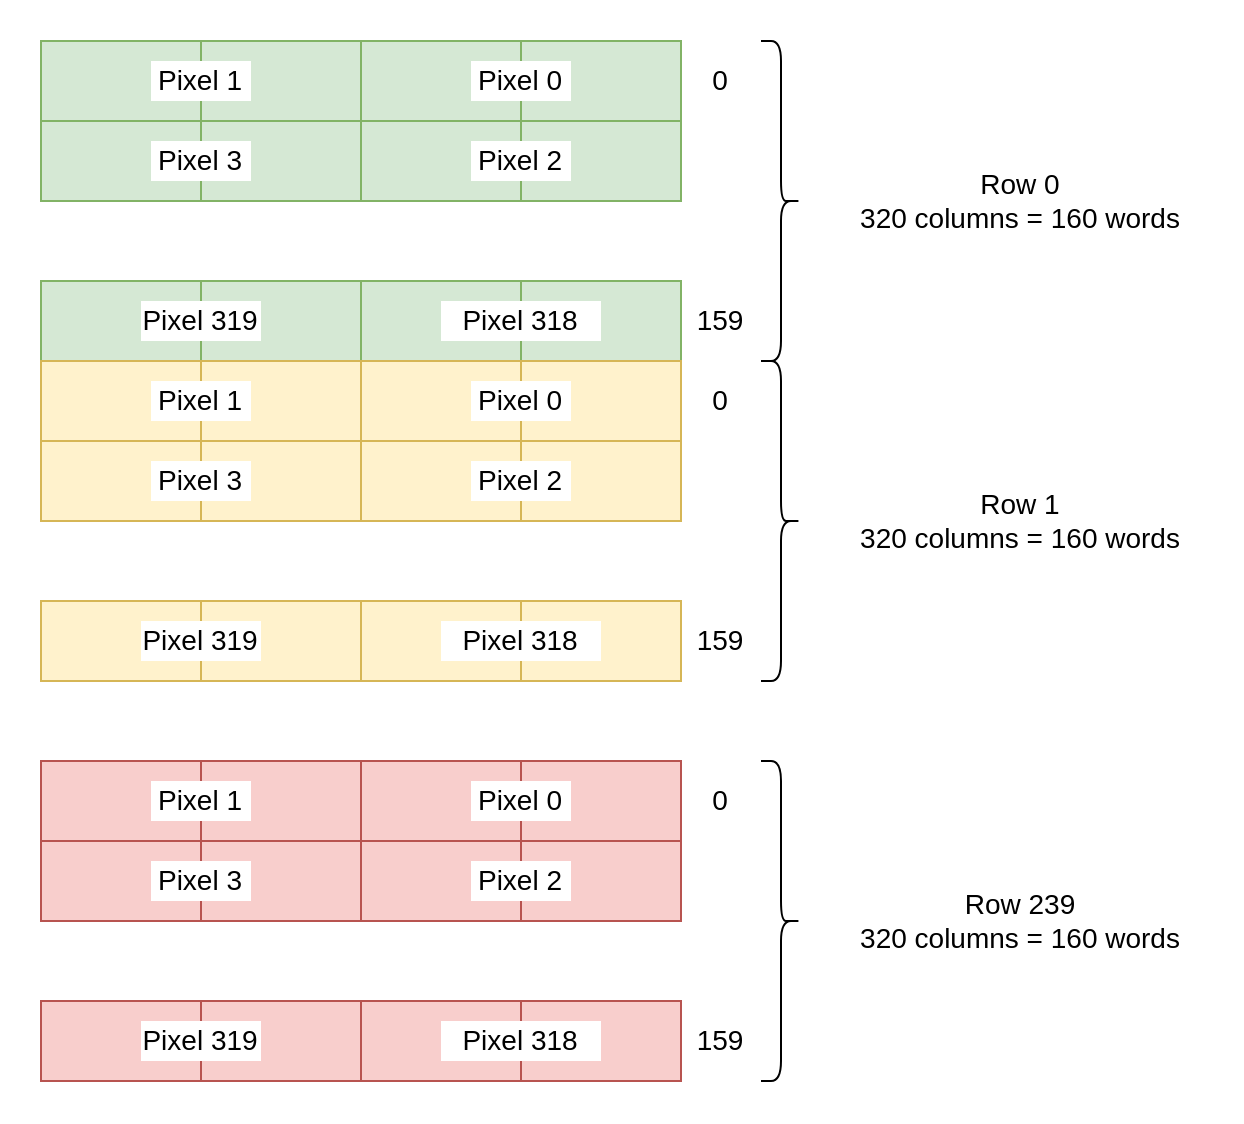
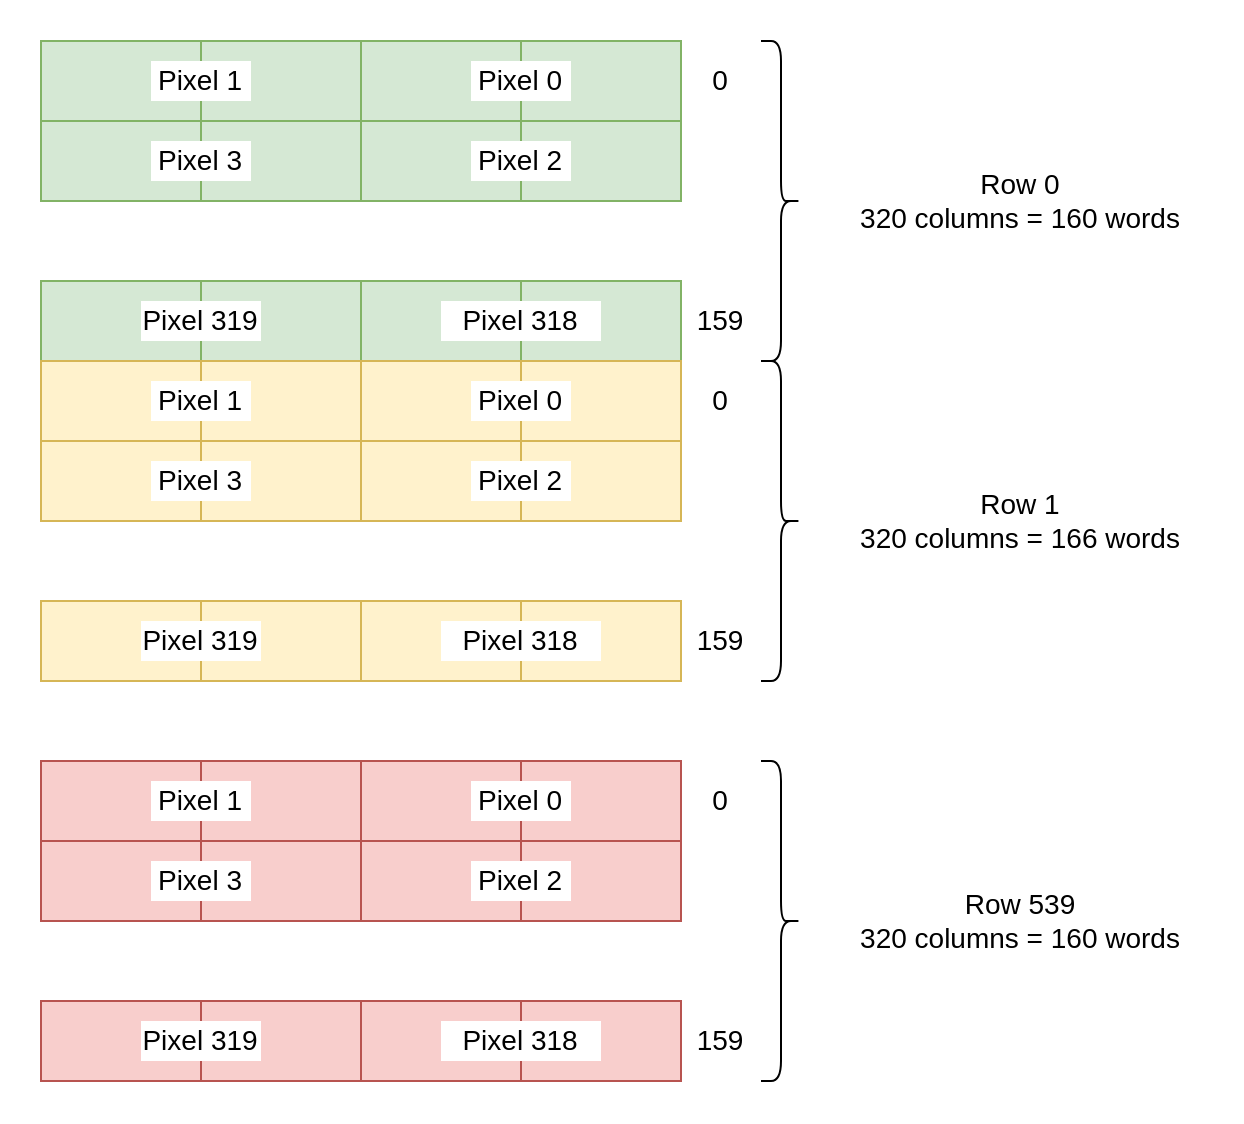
node "Row 1 320 columns = 160 words": label "Row 1 320 columns = 160 words" -> "Row 1 320 columns = 166 words"
node "Row 239320 columns = 160 words": label "Row 239320 columns = 160 words" -> "Row 539320 columns = 160 words"
